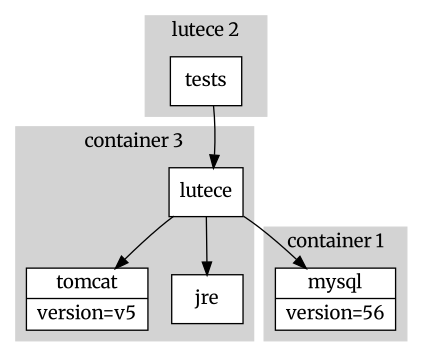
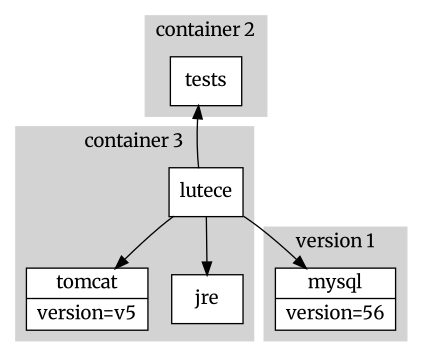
cluster "lutece 2": label "lutece 2" -> "container 2"
edge "tests" -> "lutece": reversed
cluster "container 1": label "container 1" -> "version 1"
